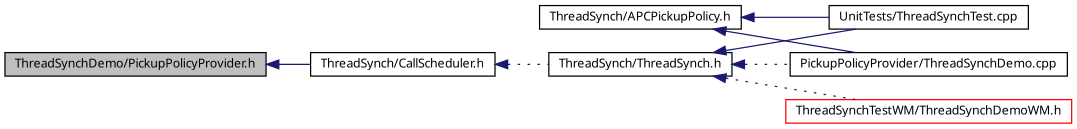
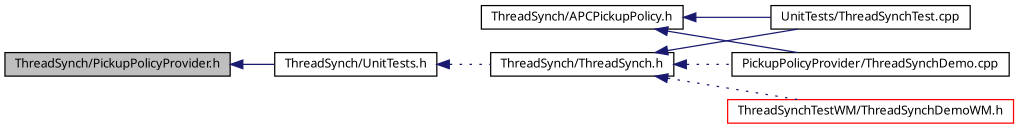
node "ThreadSynchDemo/PickupPolicyProvider.h": label "ThreadSynchDemo/PickupPolicyProvider.h" -> "ThreadSynch/PickupPolicyProvider.h"
node "ThreadSynch/CallScheduler.h": label "ThreadSynch/CallScheduler.h" -> "ThreadSynch/UnitTests.h"
